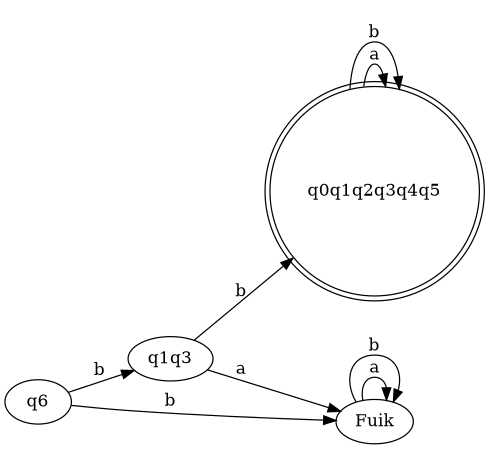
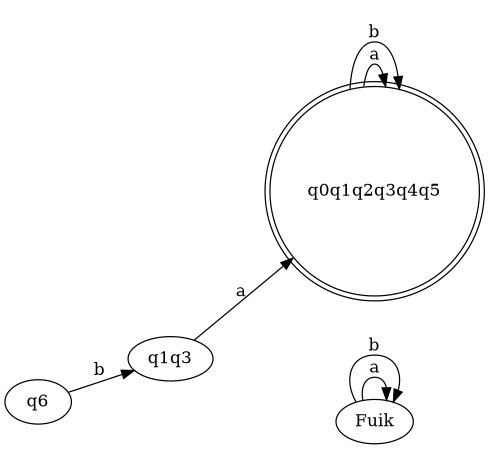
edge "q1q3" -> "q0q1q2q3q4q5": label "b" -> "a"
edge "q1q3" -> "Fuik": removed, label "a"
edge "q6" -> "Fuik": removed, label "b"
